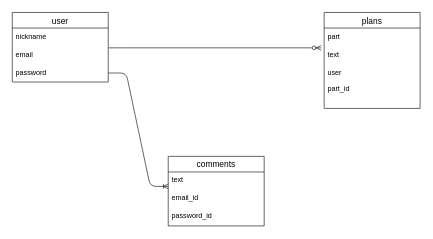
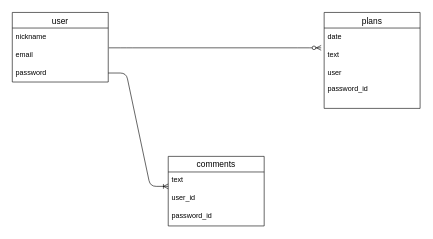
node "part": label "part" -> "date"
node "user part_id": label "user part_id" -> "user password_id"
node "email_id": label "email_id" -> "user_id"
